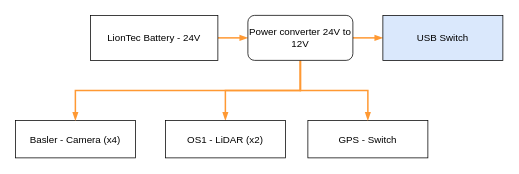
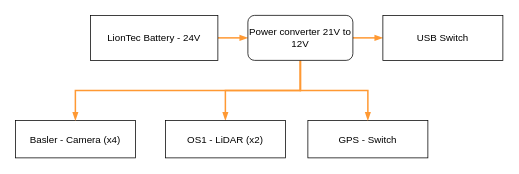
node "Power converter 24V to 12V": label "Power converter 24V to 12V" -> "Power converter 21V to 12V"
node "USB Switch": fillcolor #dae8fc -> #ffffff
